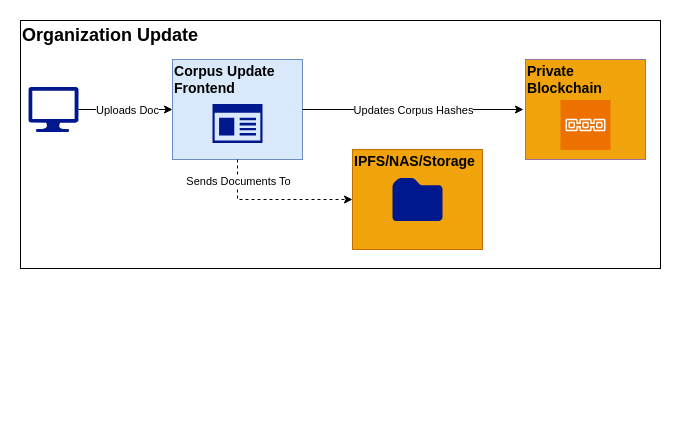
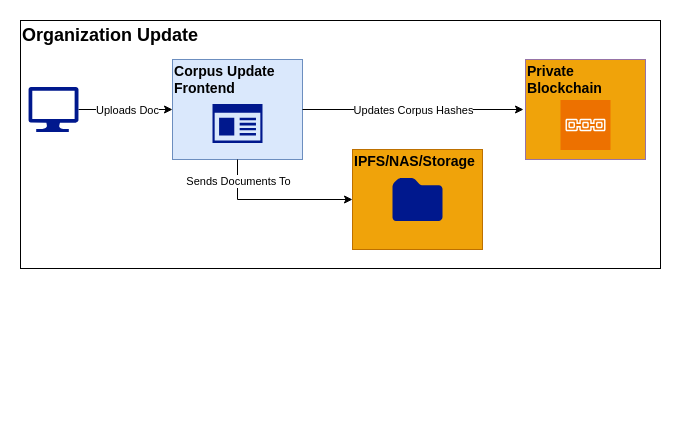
edge "Corpus Update Frontend" -> "IPFS/NAS/Storage": style dashed -> solid
